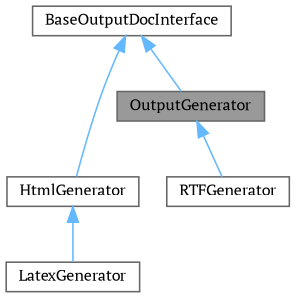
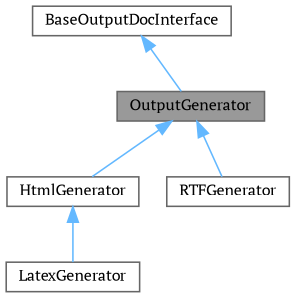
edge "HtmlGenerator" -> "BaseOutputDocInterface": now "HtmlGenerator" -> "OutputGenerator"
